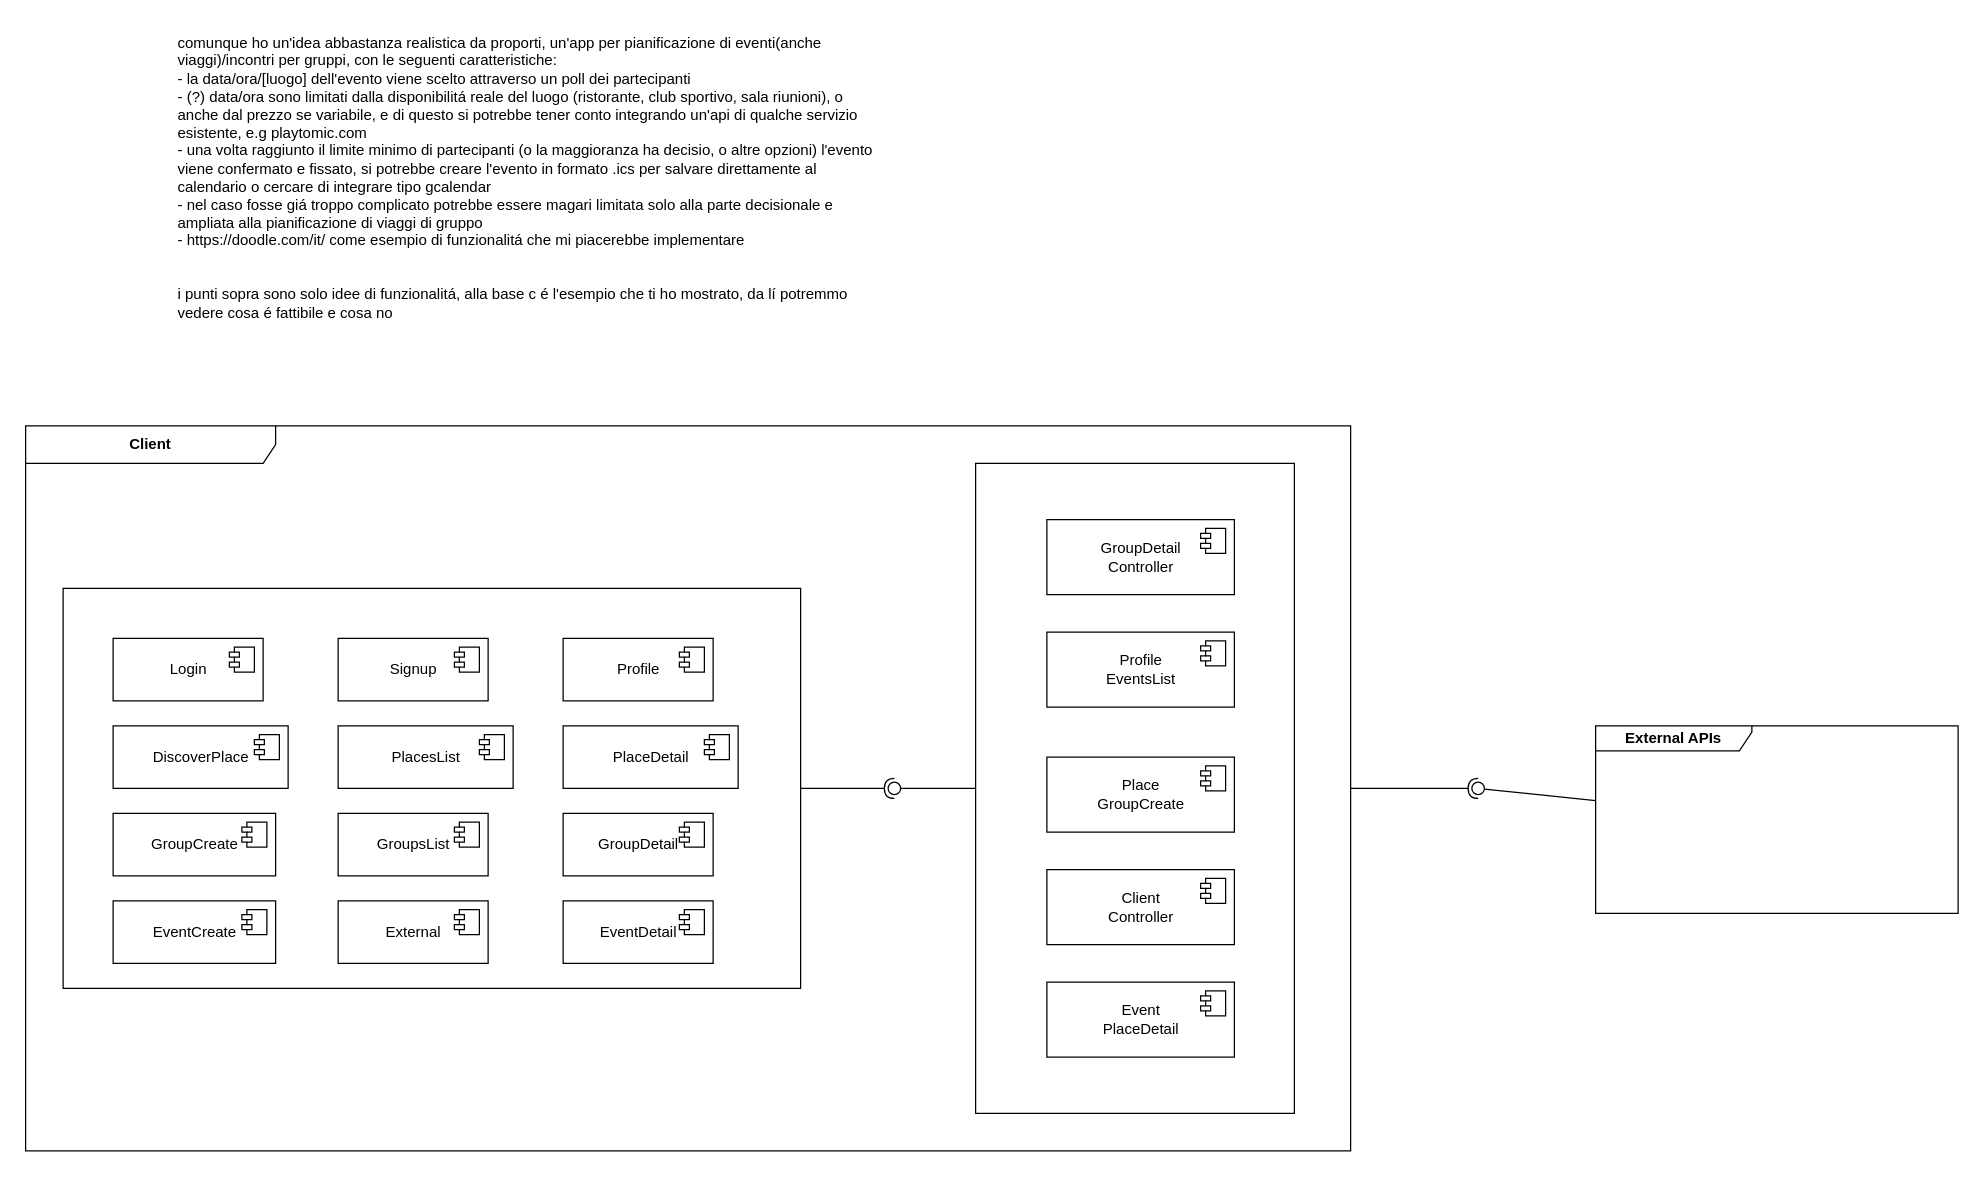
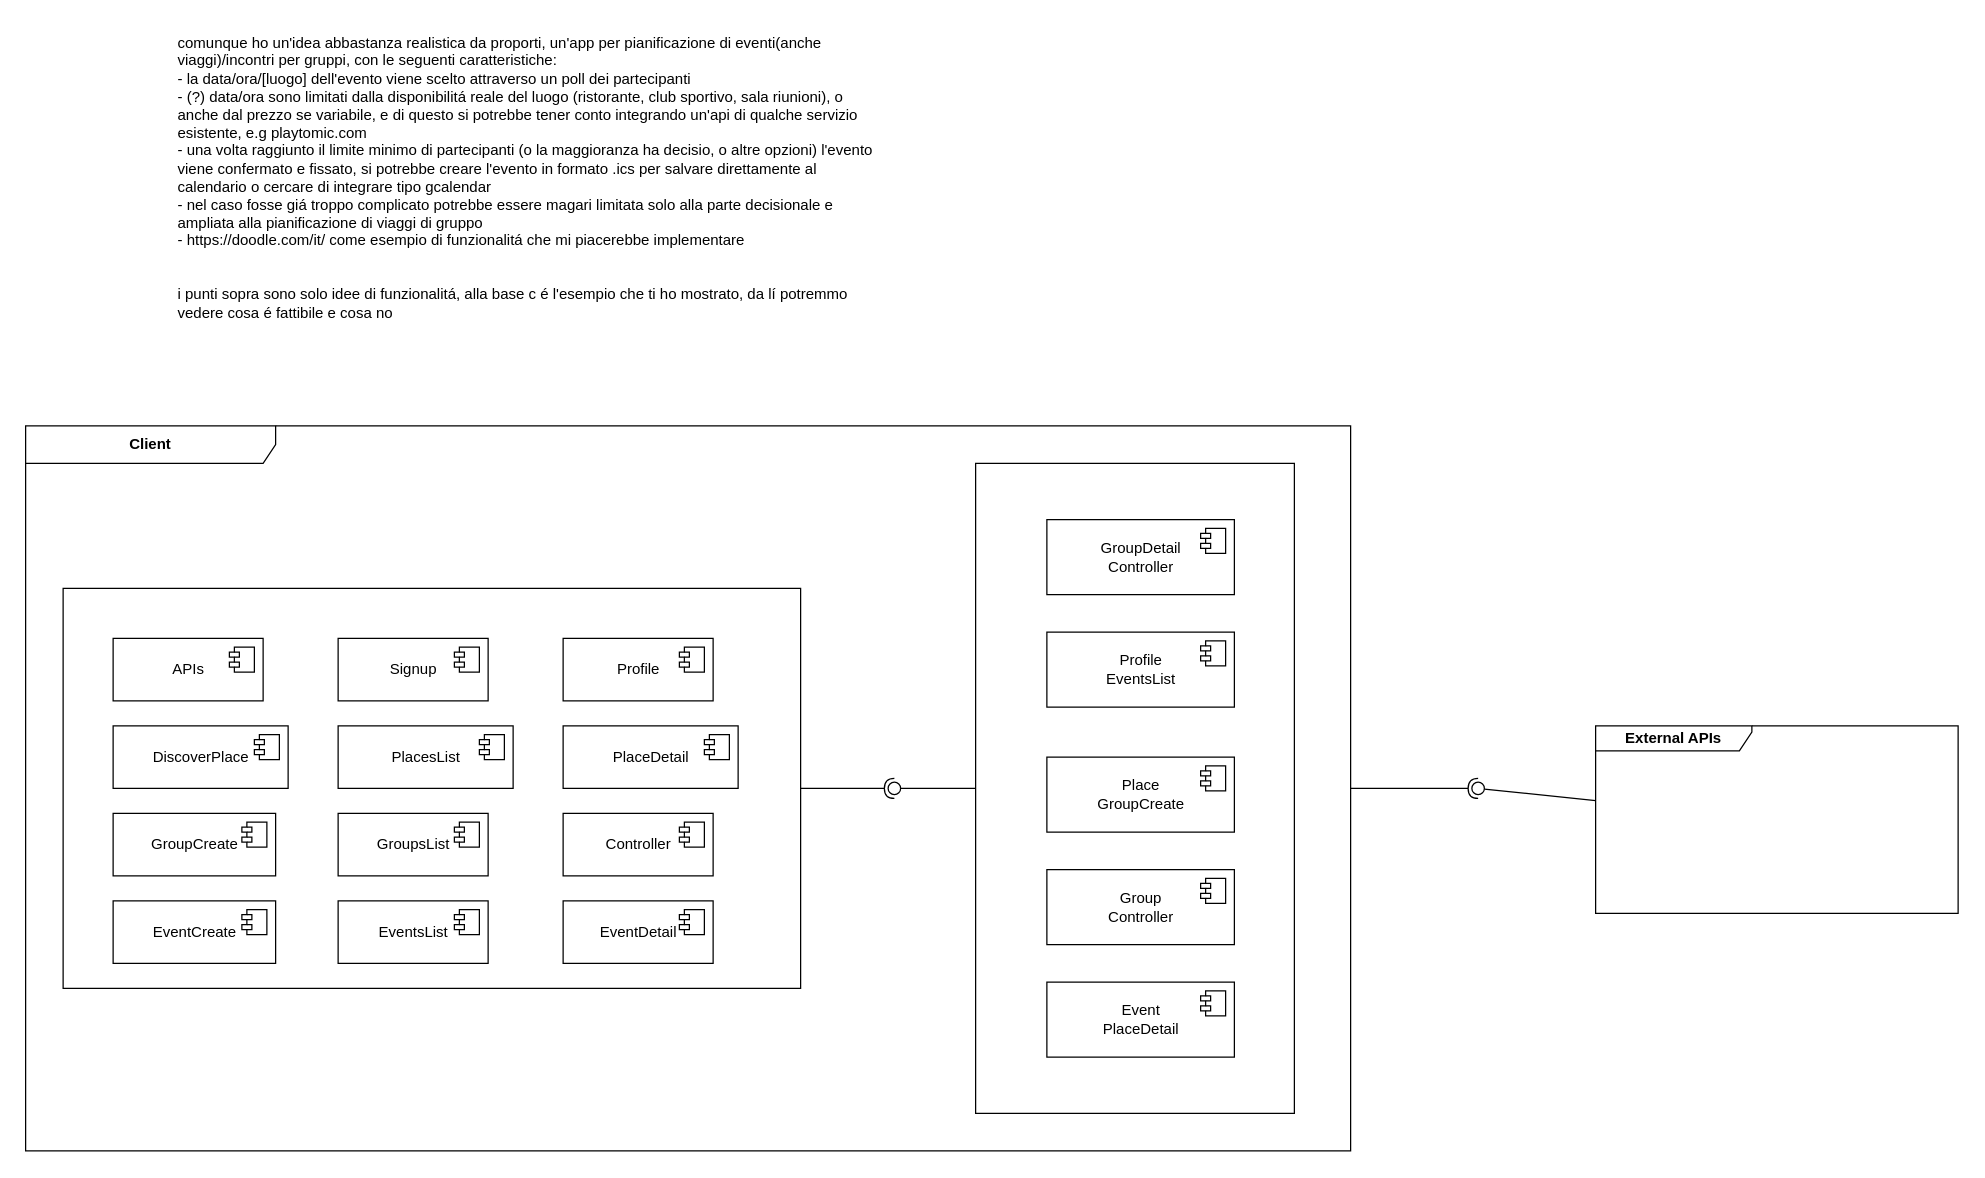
node "Login": label "Login" -> "APIs"
node "GroupDetail": label "GroupDetail" -> "Controller"
node "Client Controller": label "Client Controller" -> "Group Controller"
node "External": label "External" -> "EventsList"
